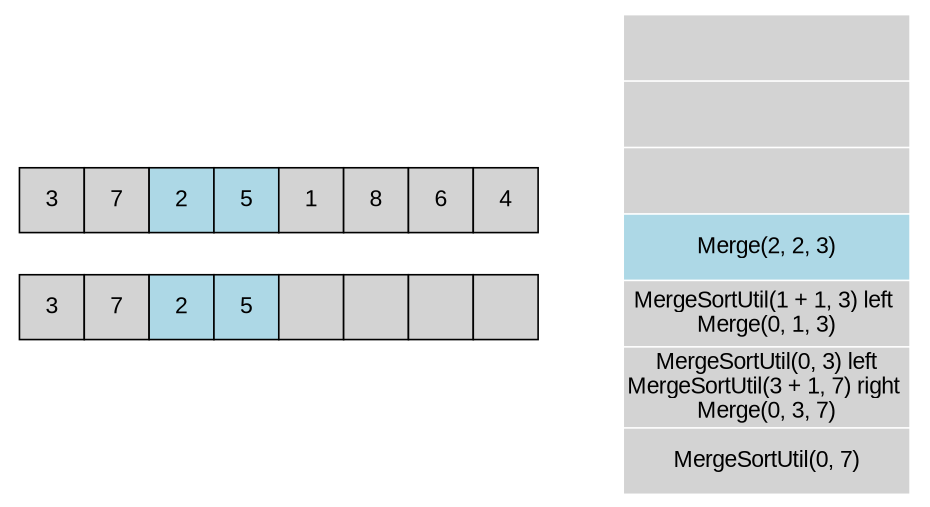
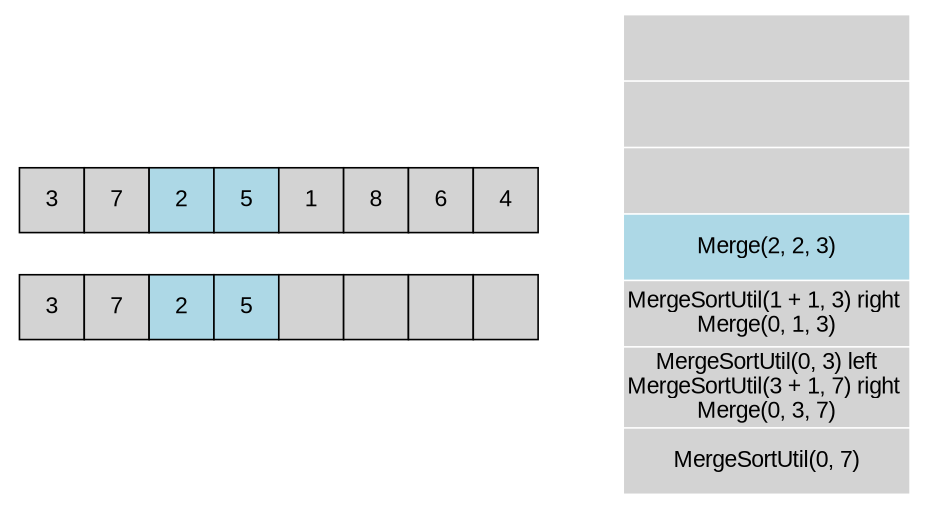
node "Merge(2, 2, 3)": text "MergeSortUtil(1 + 1, 3) left" -> "MergeSortUtil(1 + 1, 3) right"
